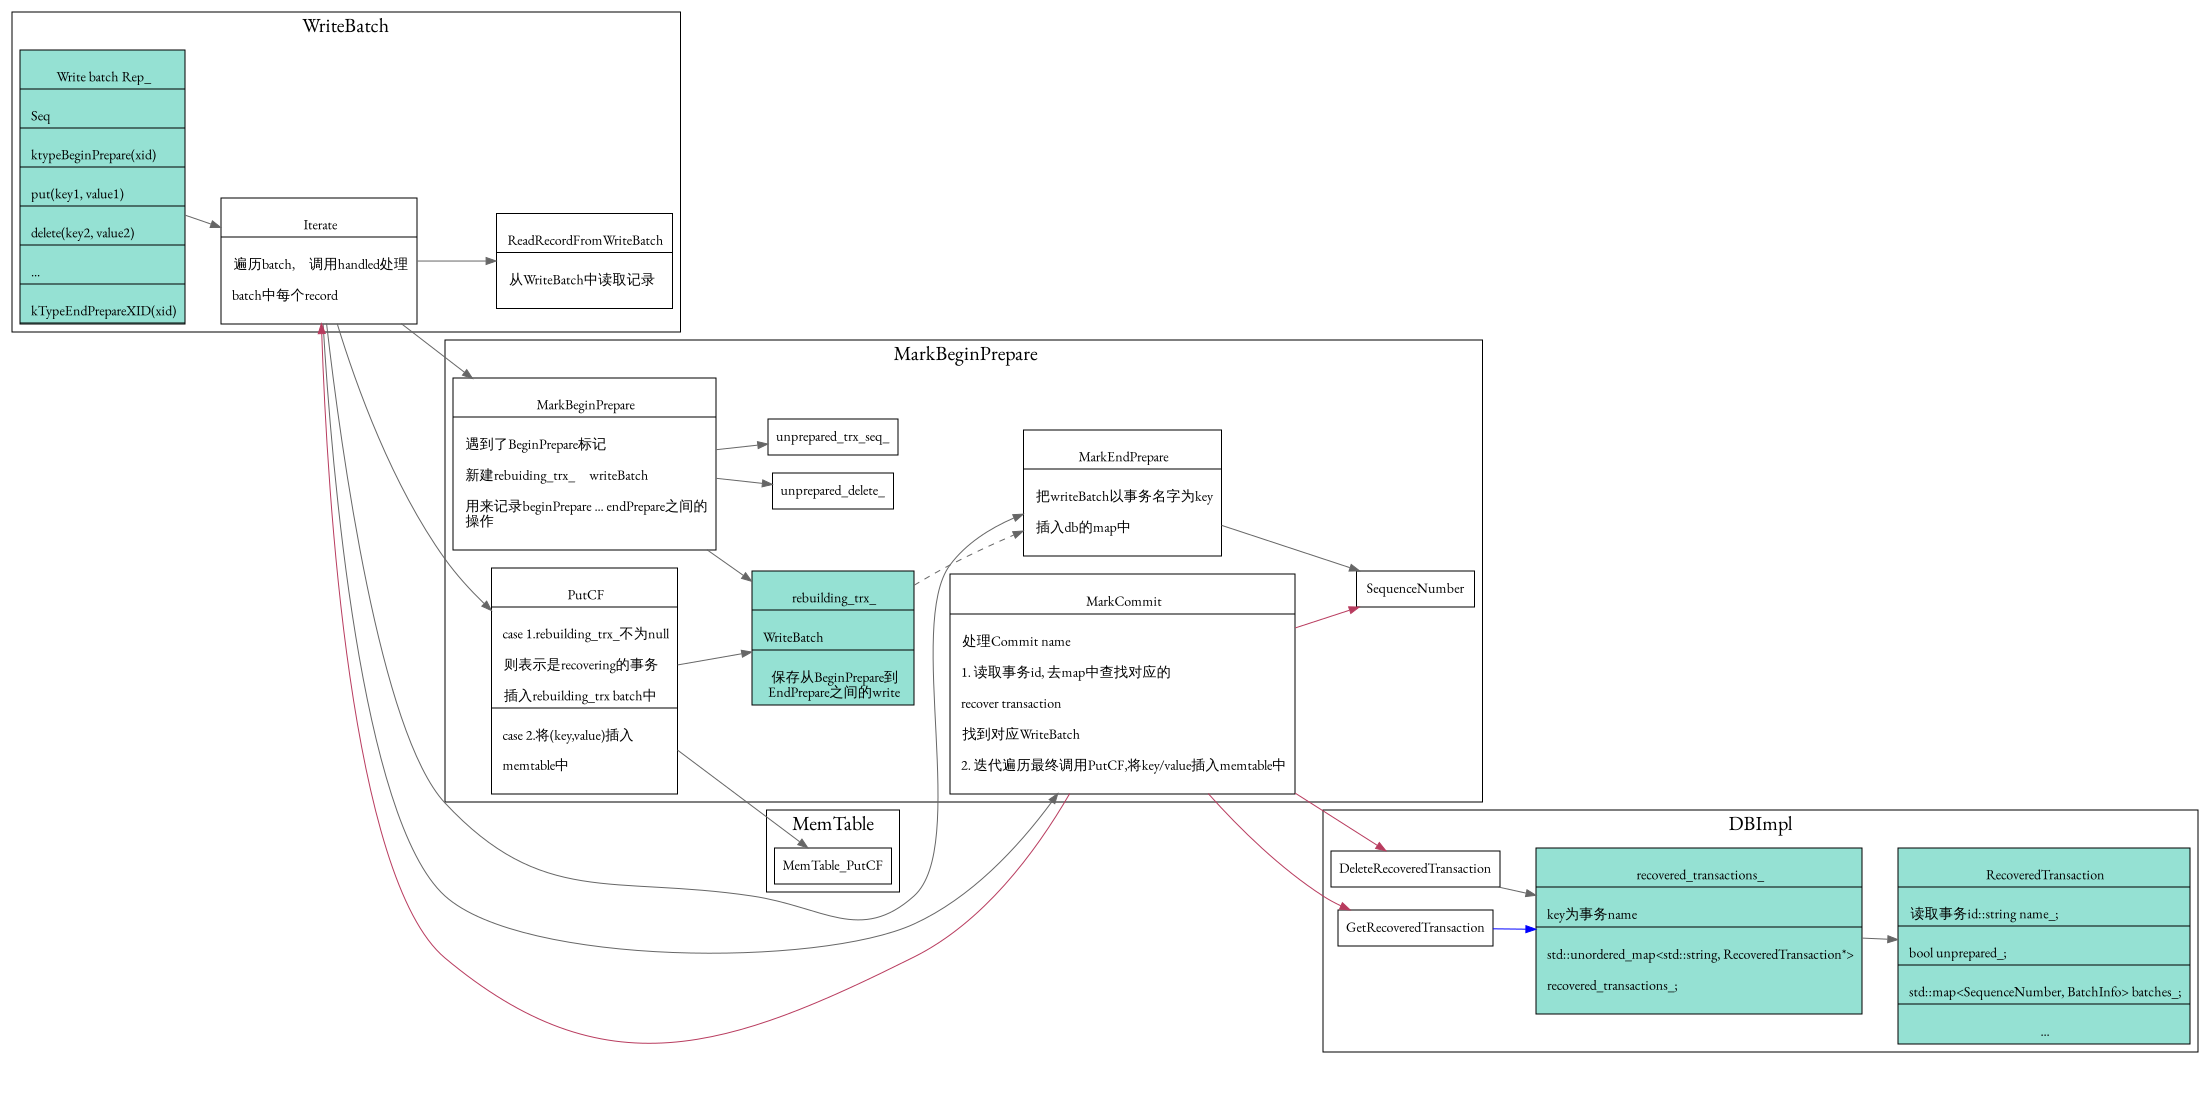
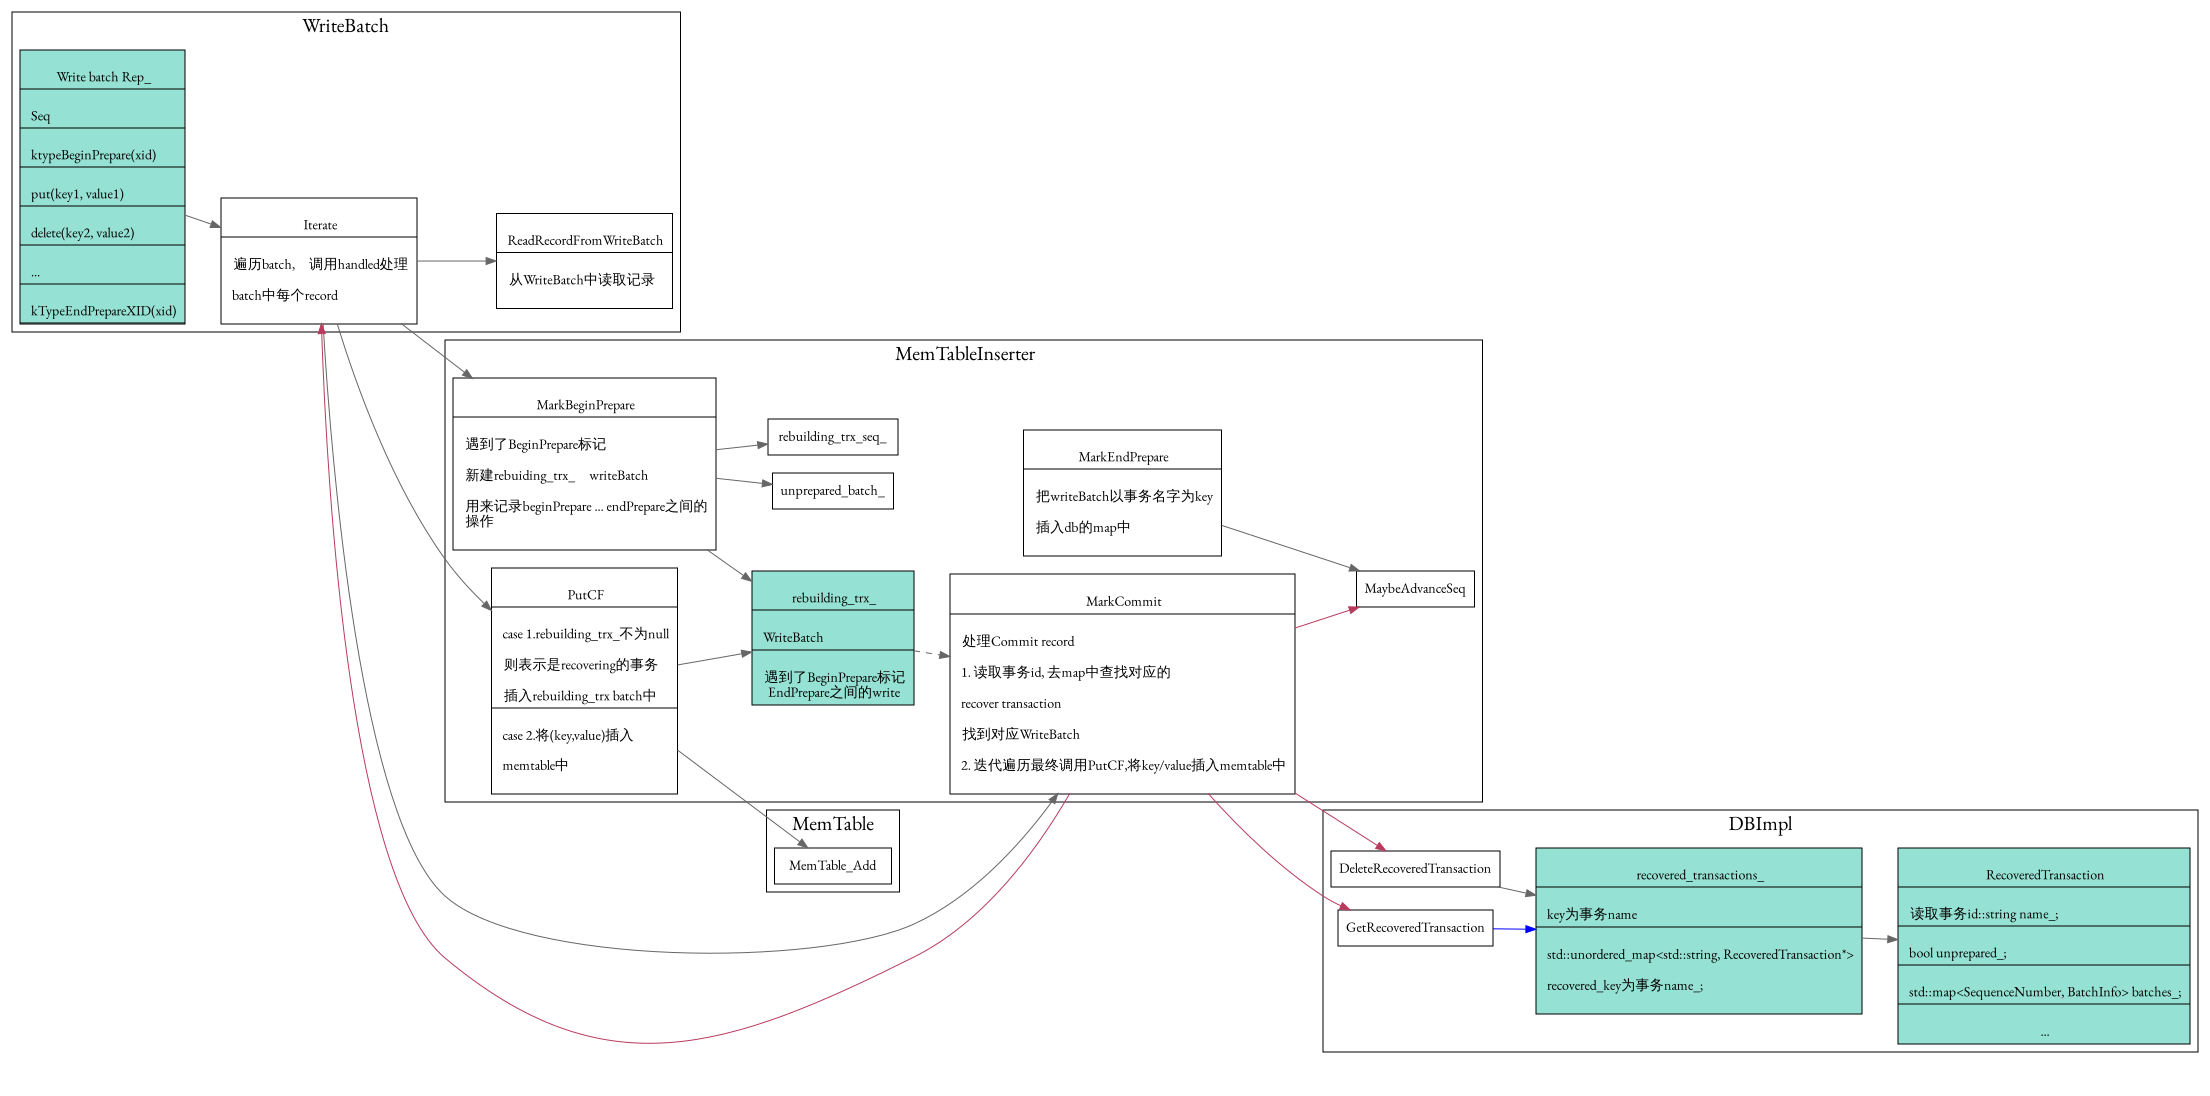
cluster " MarkBeginPrepare": label " MarkBeginPrepare" -> " MemTableInserter"
node "unprepared_trx_seq_": label "unprepared_trx_seq_" -> "rebuilding_trx_seq_"
node "unprepared_delete_": label "unprepared_delete_" -> "unprepared_batch_"
edge "rebuilding_trx_" -> "MarkEndPrepare": now "rebuilding_trx_" -> "MarkCommit"
node "SequenceNumber": label "SequenceNumber" -> "MaybeAdvanceSeq"
node "MarkCommit": text "处理Commit name" -> "处理Commit record"
node "rebuilding_trx_": text "保存从BeginPrepare到" -> "遇到了BeginPrepare标记"
node "MemTable_PutCF": label "MemTable_PutCF" -> "MemTable_Add"
edge "Iterate" -> "MarkEndPrepare": removed
node "recovered_transactions_": text "recovered_transactions_;" -> "recovered_key为事务name_;"
